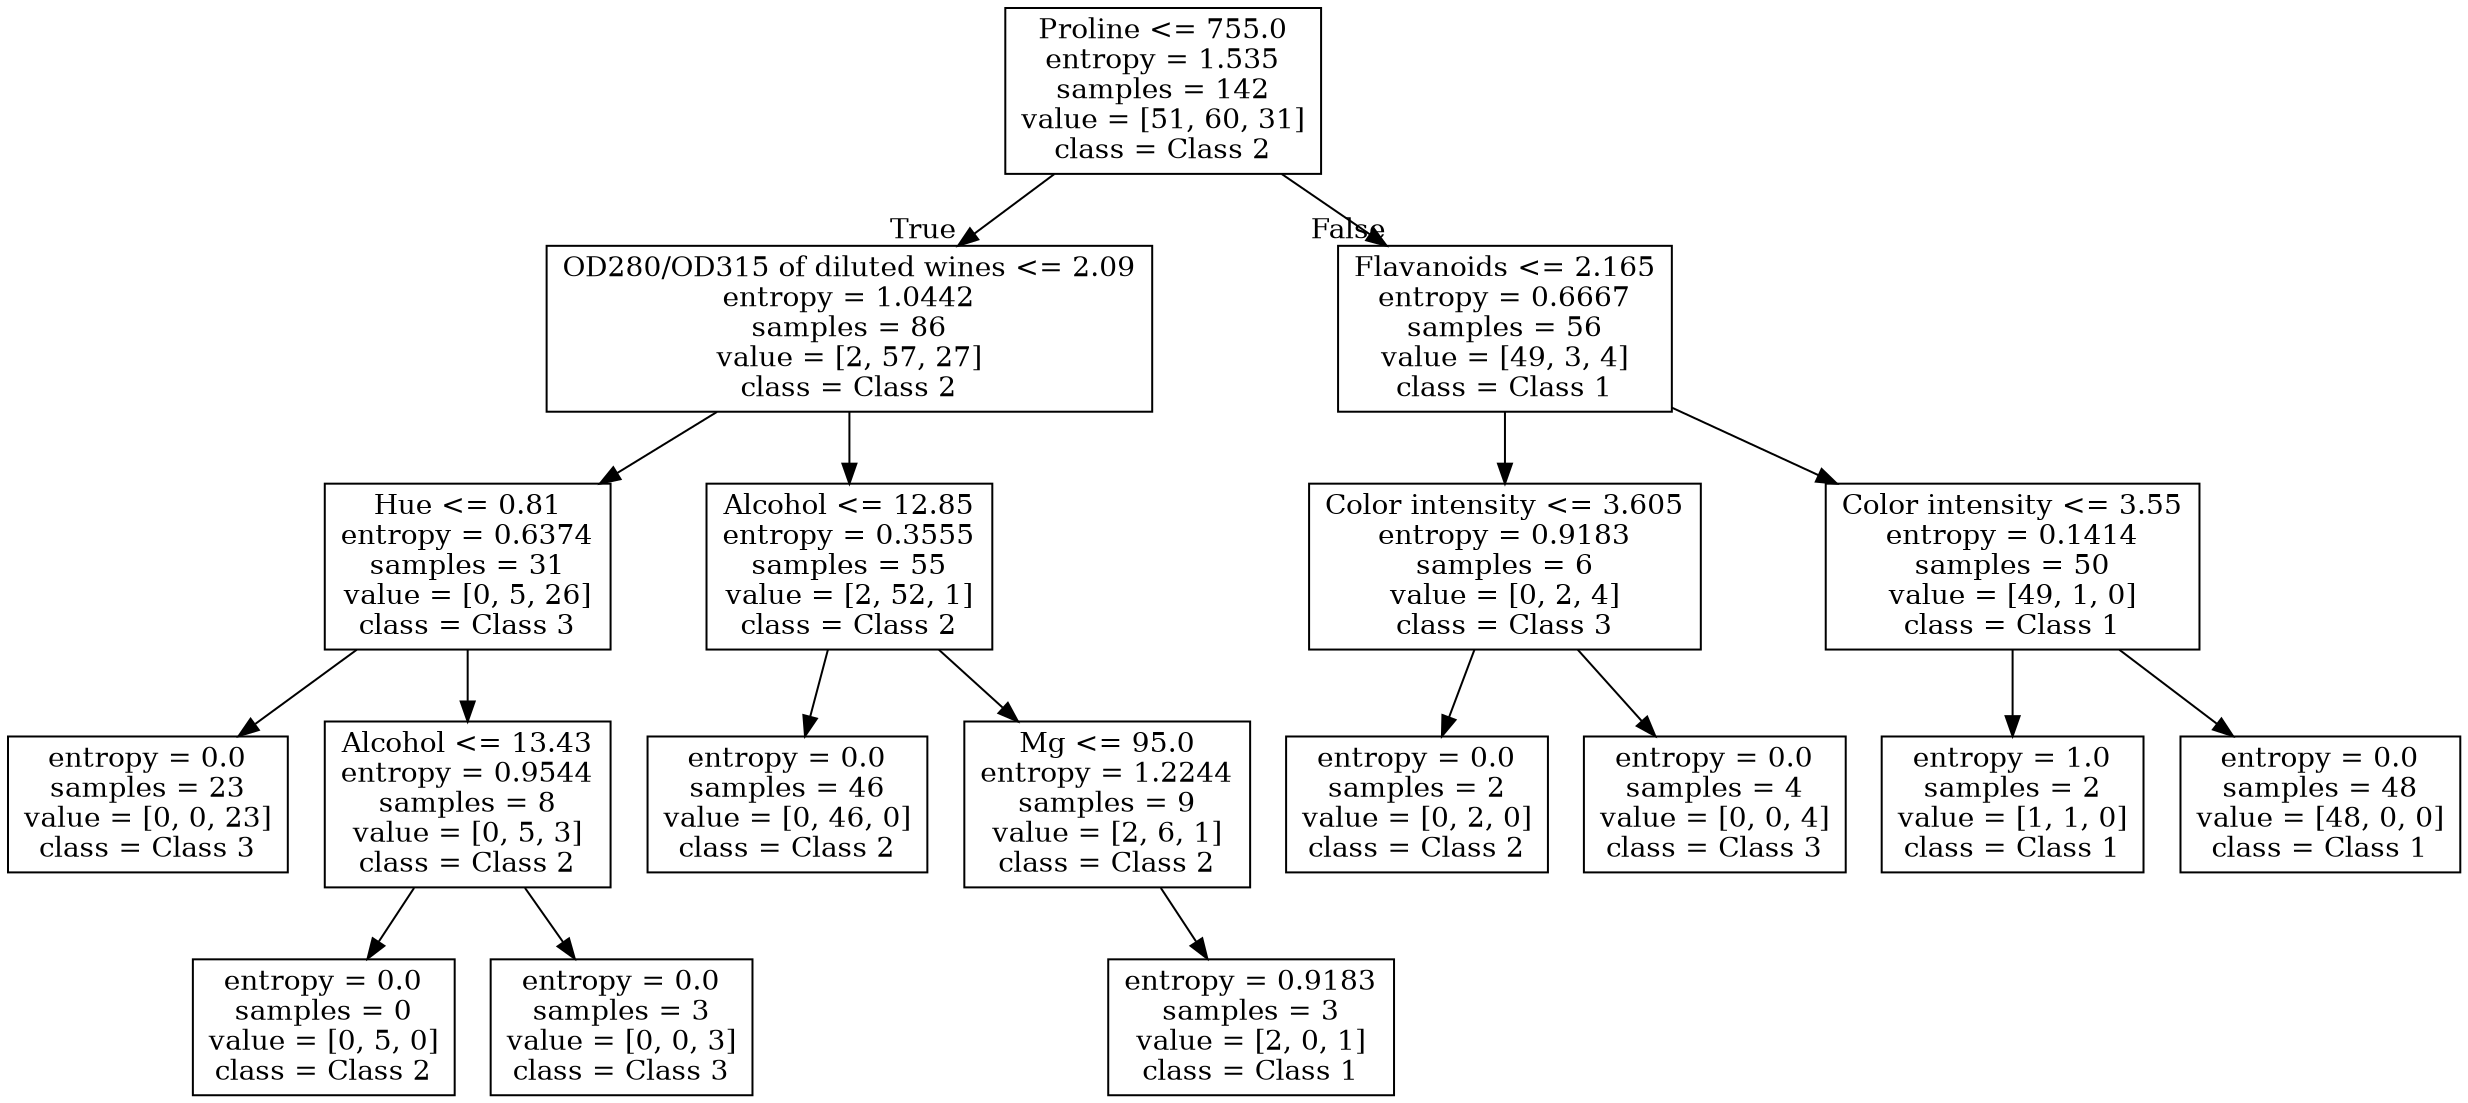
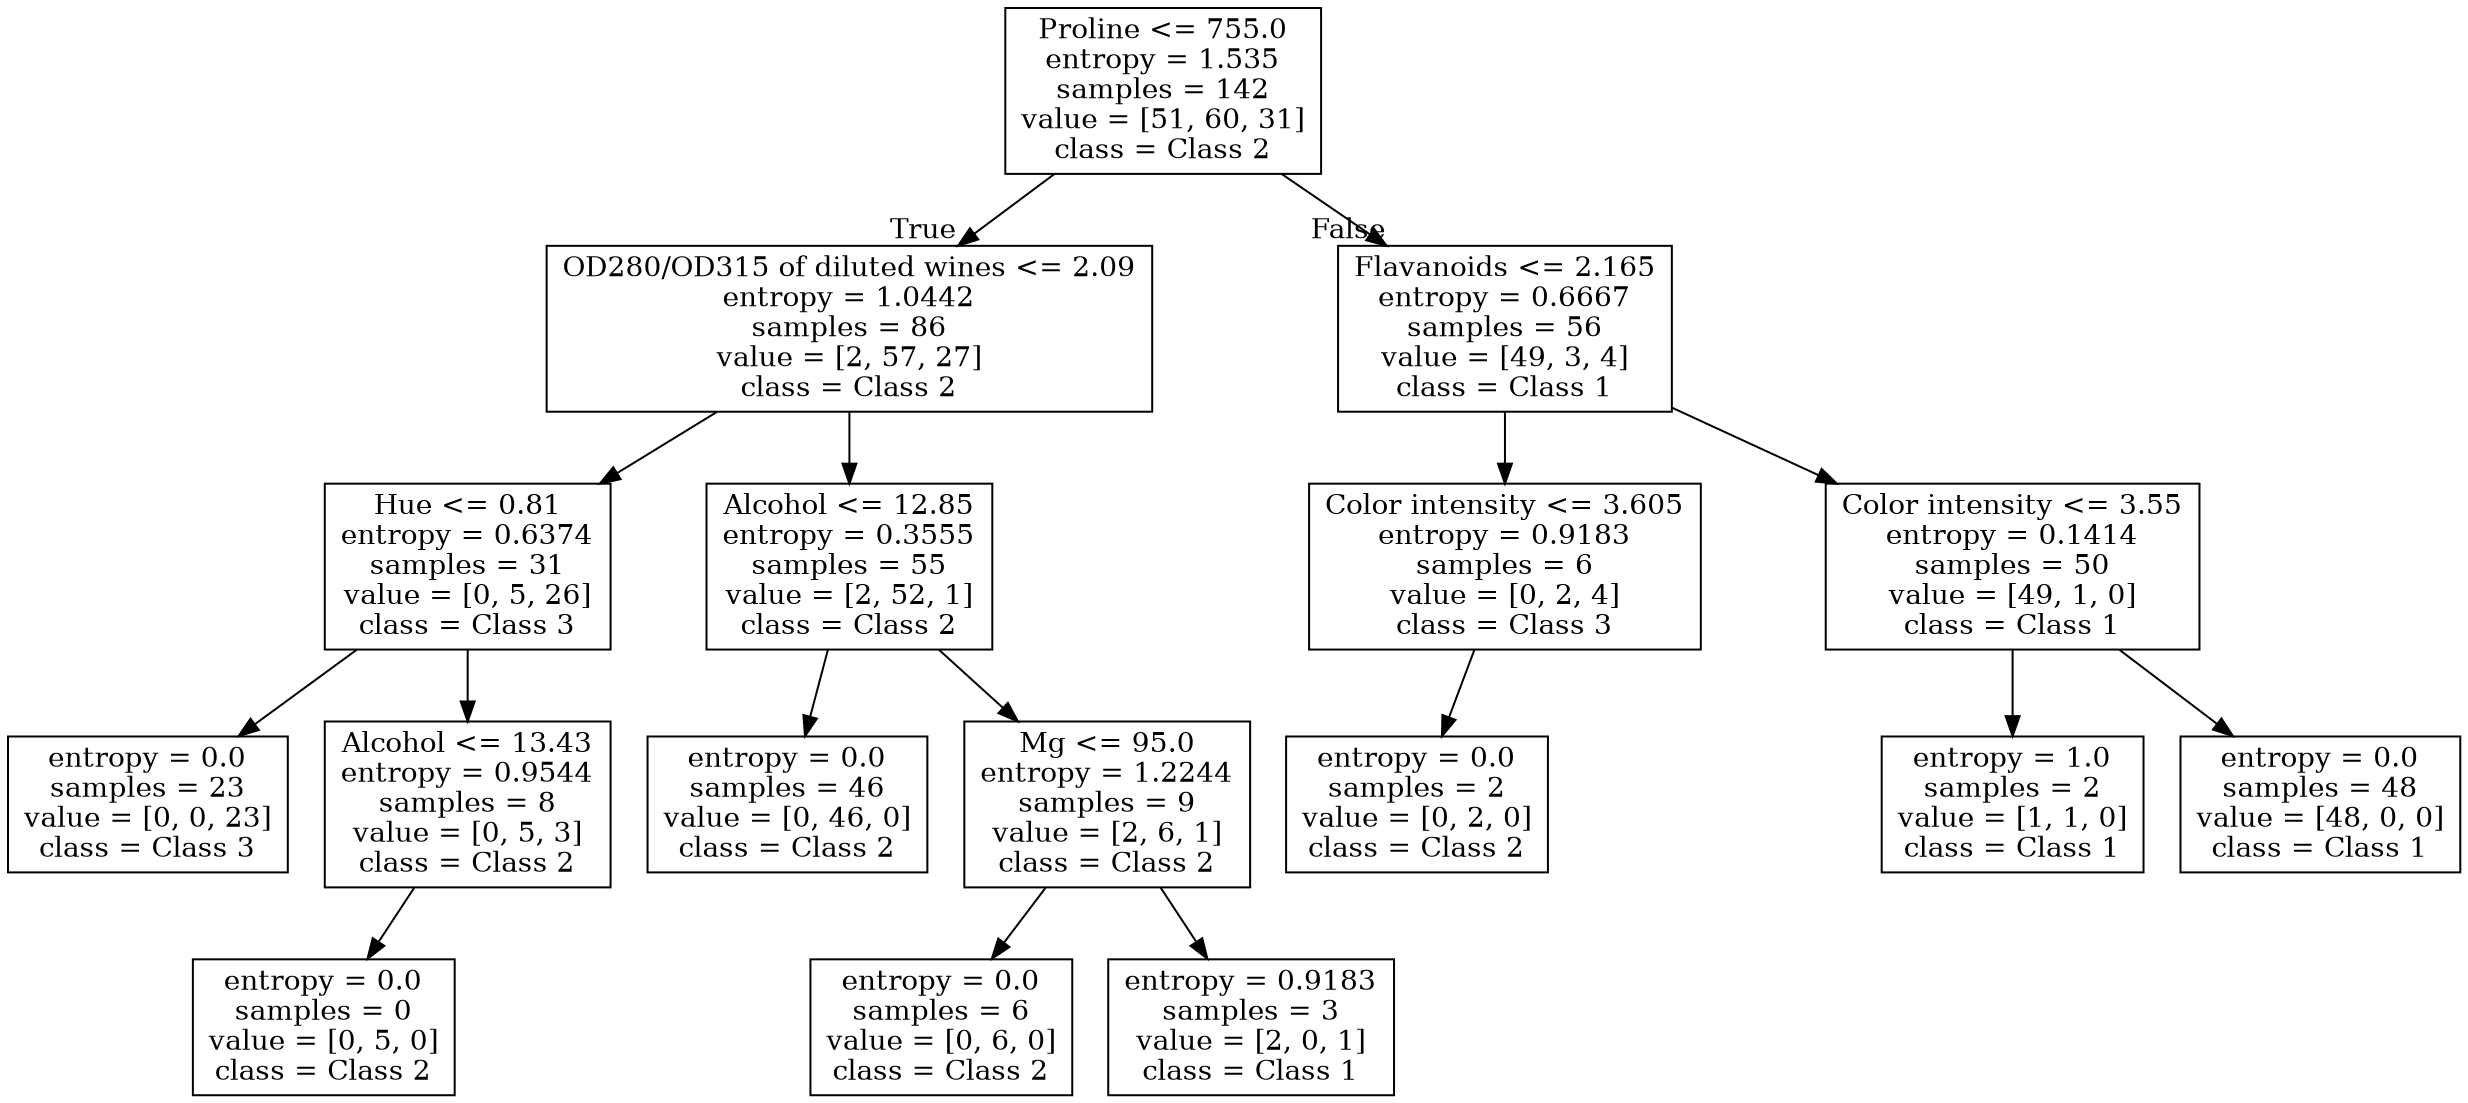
node "entropy = 0.0 samples = 4 value = [0, 0, 4] class = Class 3": removed
node "entropy = 0.0 samples = 3 value = [0, 0, 3] class = Class 3": removed
node "entropy = 0.0 samples = 6 value = [0, 6, 0] class = Class 2": added
